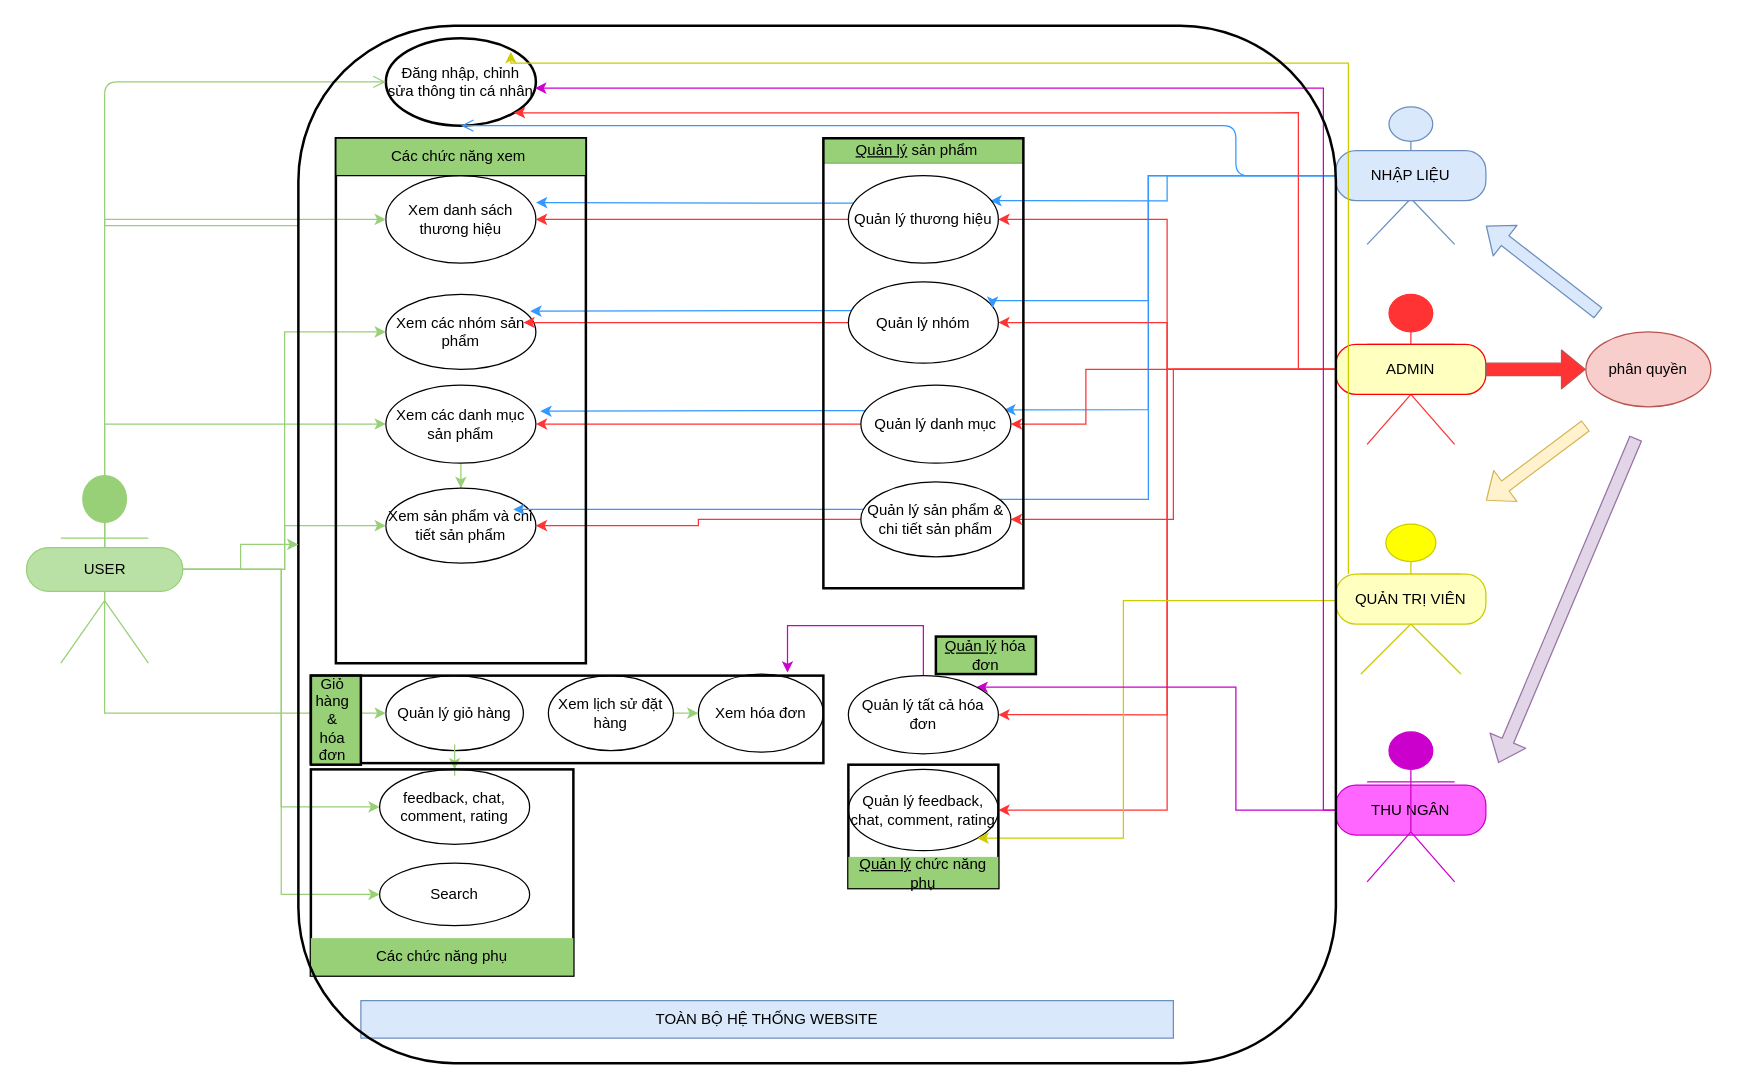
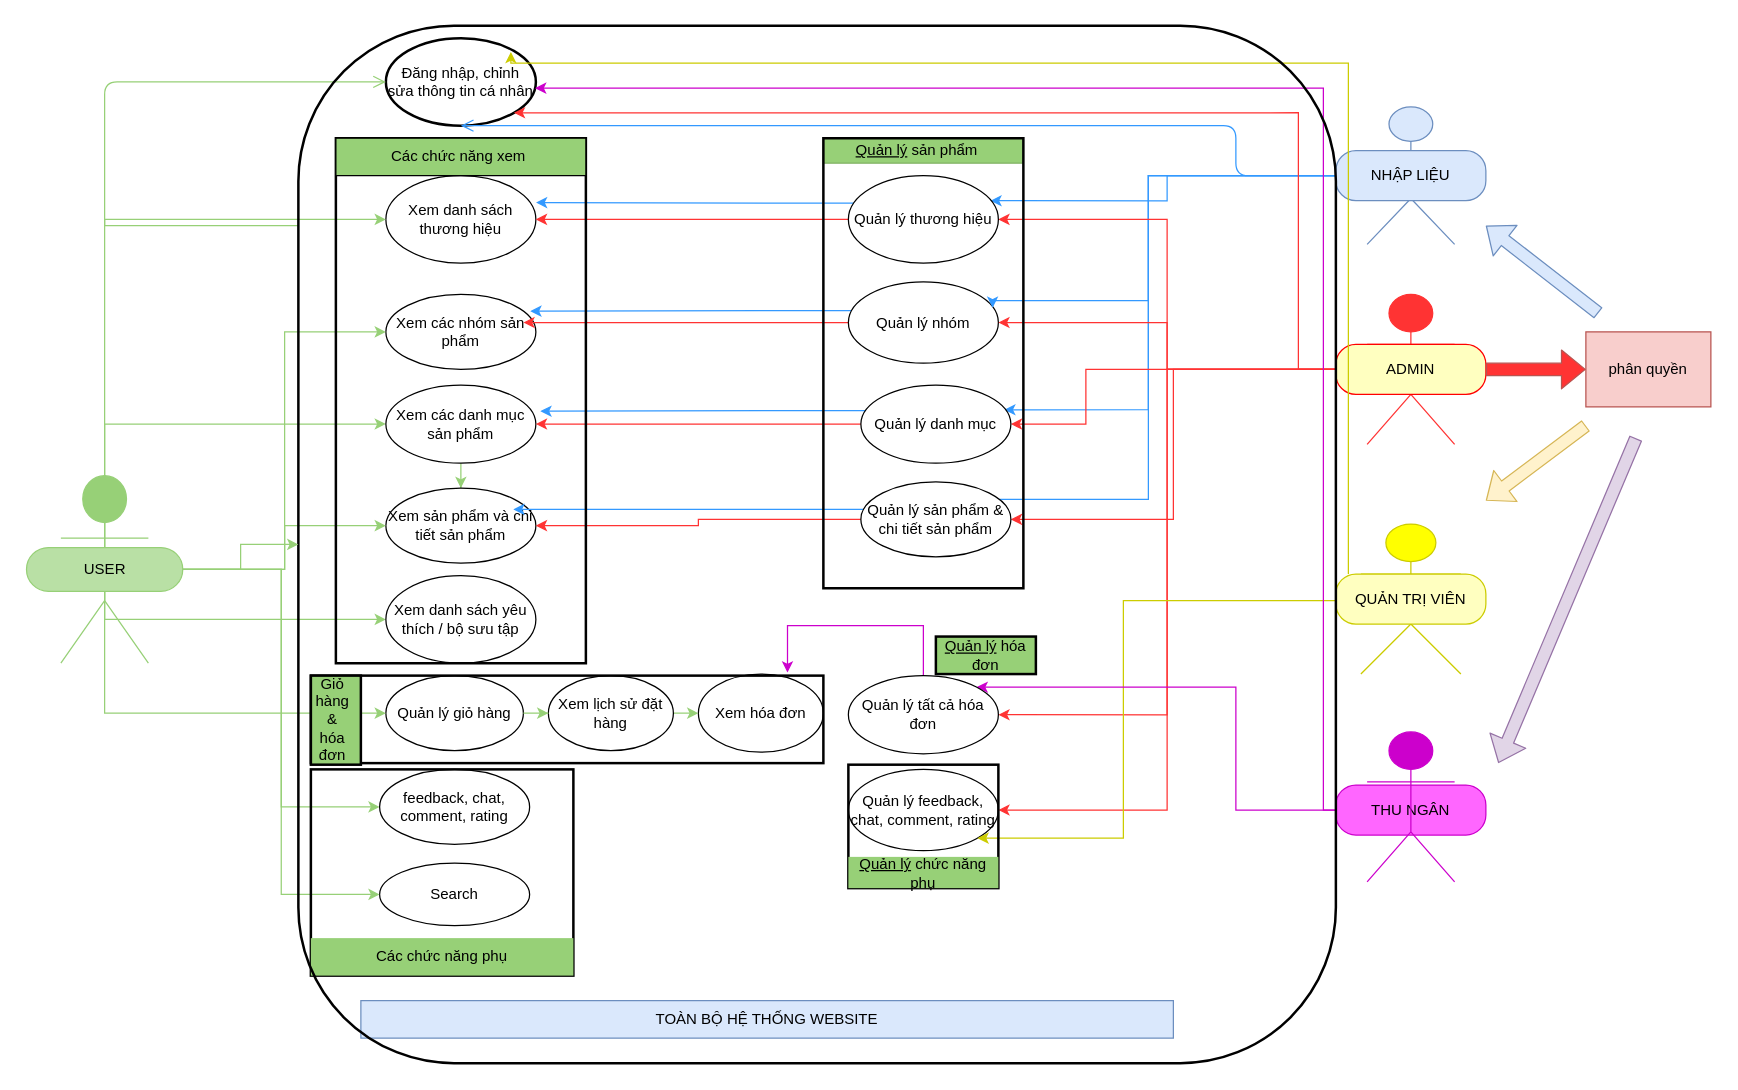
node "phân quyền": shape ellipse -> rectangle
edge "USER" -> "Xem danh sách yêu thích / bộ sưu tập": added
node "Xem danh sách yêu thích / bộ sưu tập": added
edge "Quản lý giỏ hàng" -> "feedback, chat, comment, rating": now "Quản lý giỏ hàng" -> "Xem lịch sử đặt hàng"
